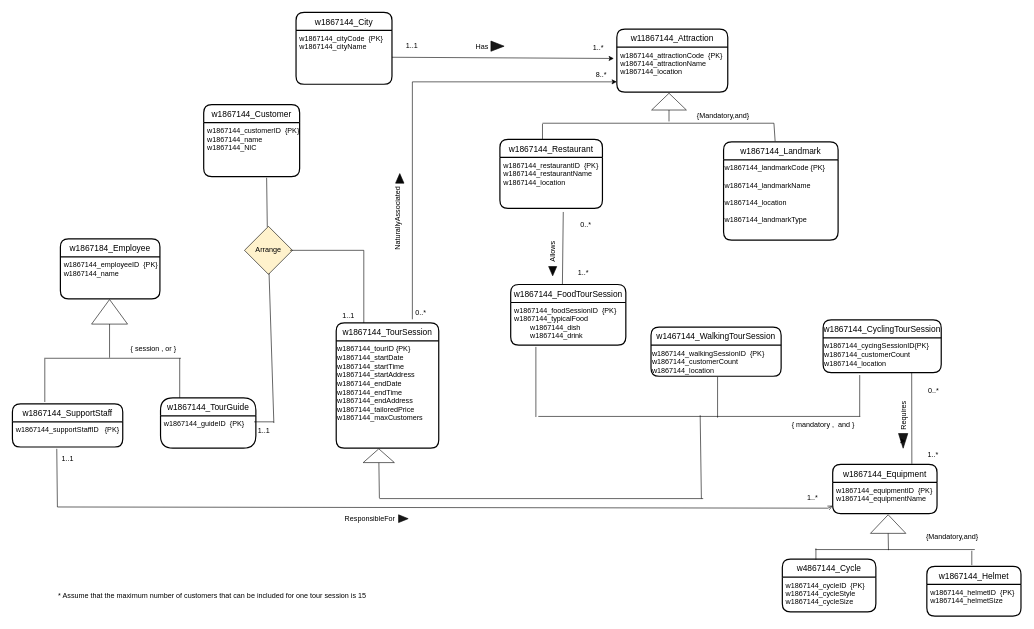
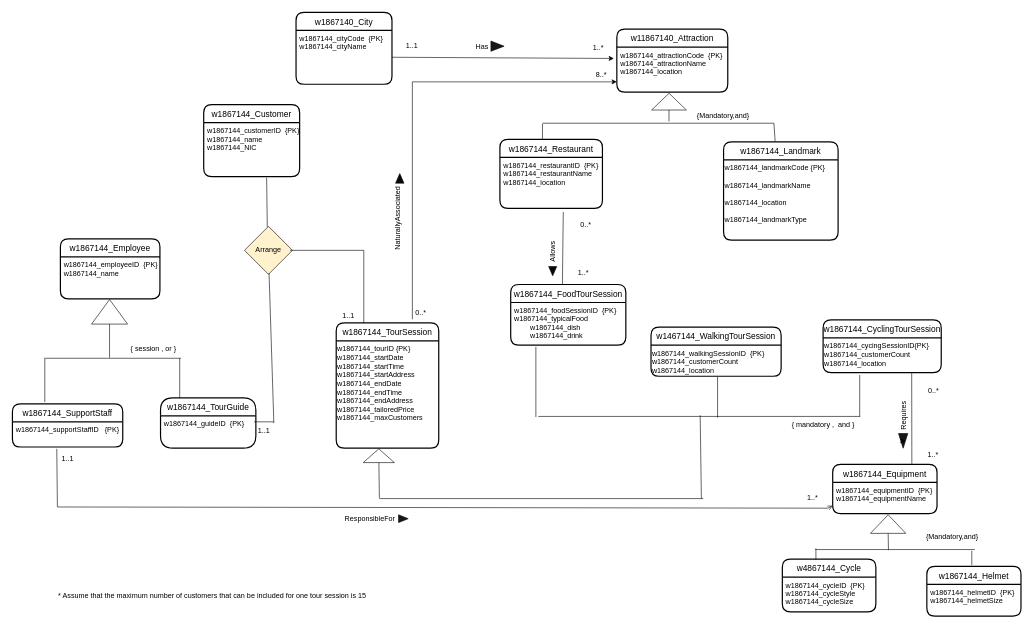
node "w1867144_City": label "w1867144_City" -> "w1867140_City"
node "w11867144_Attraction": label "w11867144_Attraction" -> "w11867140_Attraction"
node "w1867184_Employee": label "w1867184_Employee" -> "w1867144_Employee"
